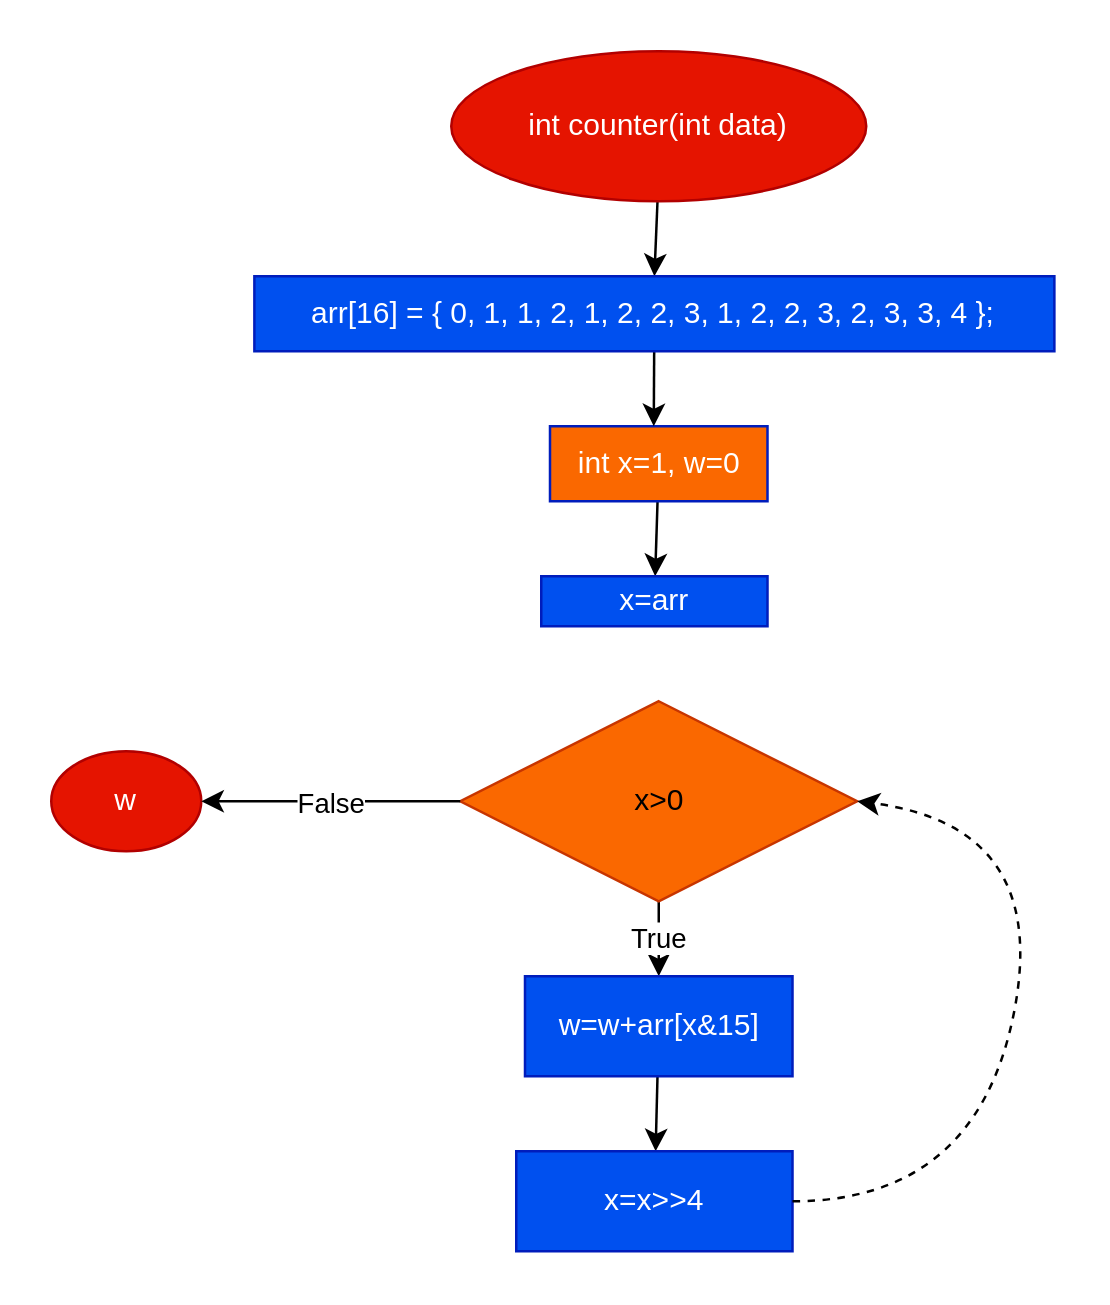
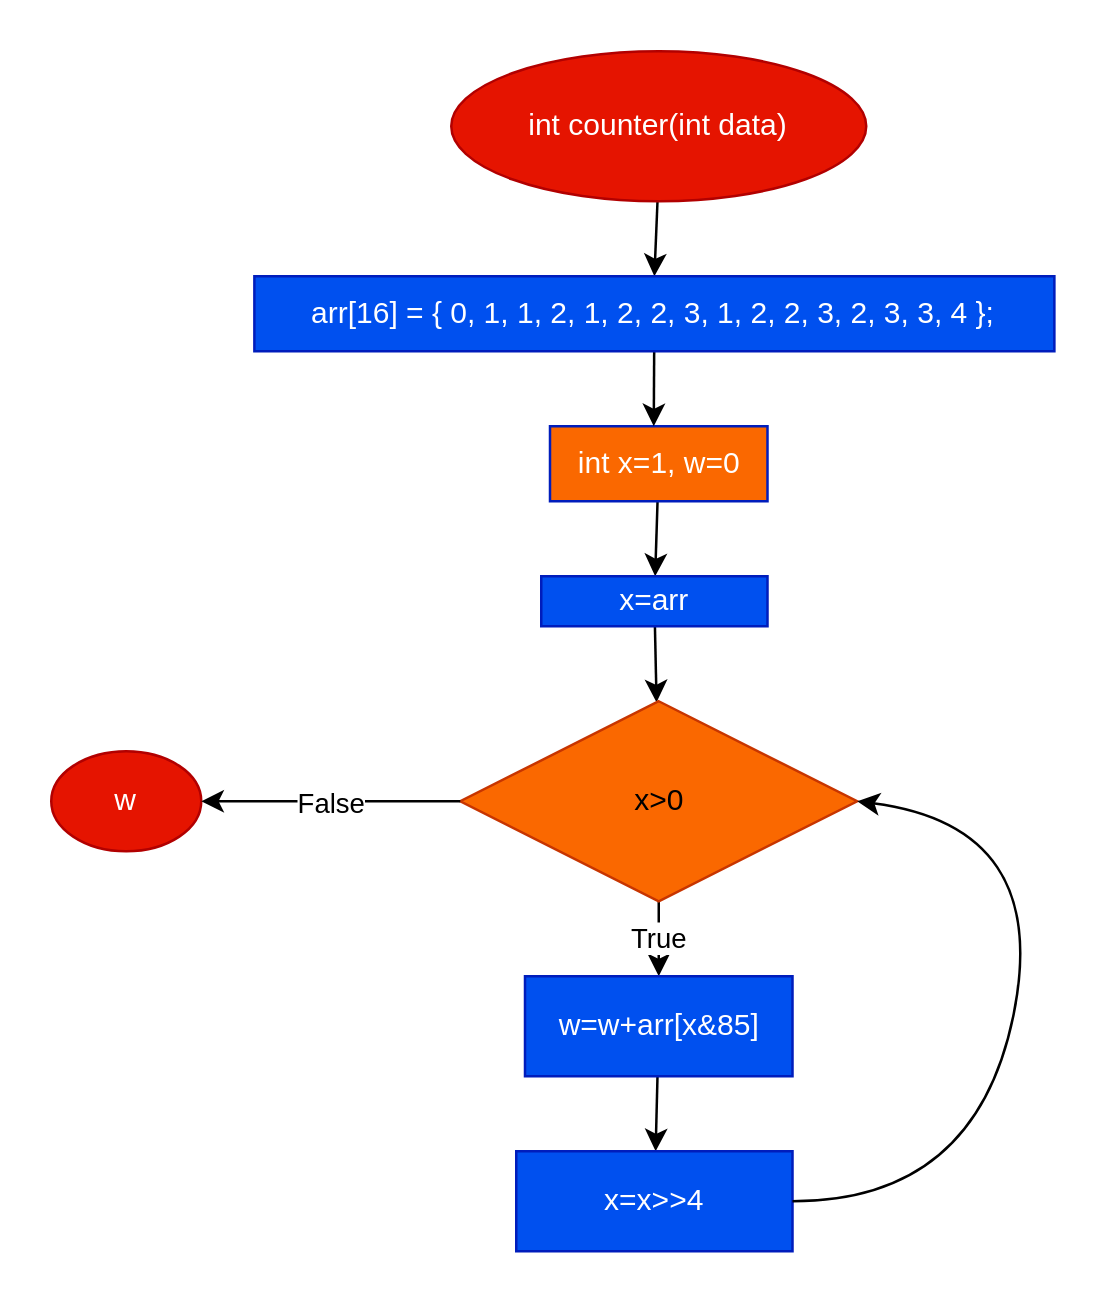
edge "x=arr" -> "x>0": added
edge "x=x>>4" -> "x>0": style dashed -> solid
node "w=w+arr[x&15]": label "w=w+arr[x&15]" -> "w=w+arr[x&85]"
